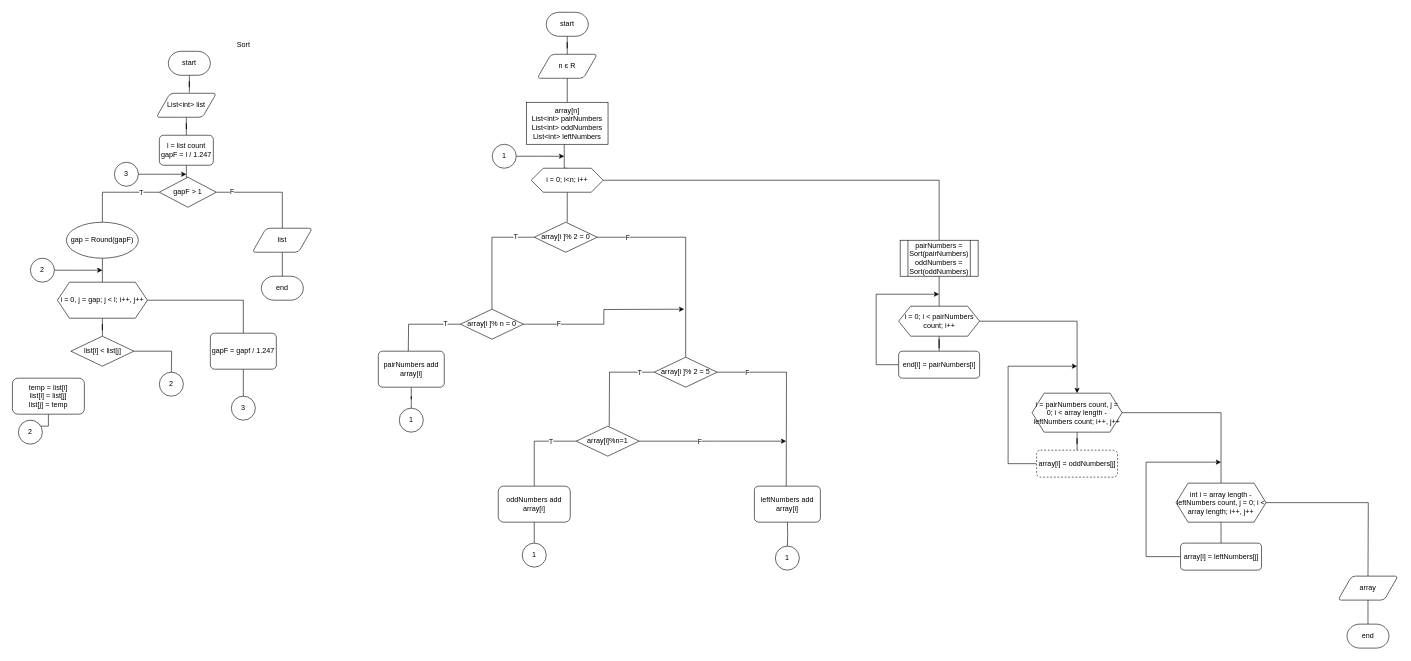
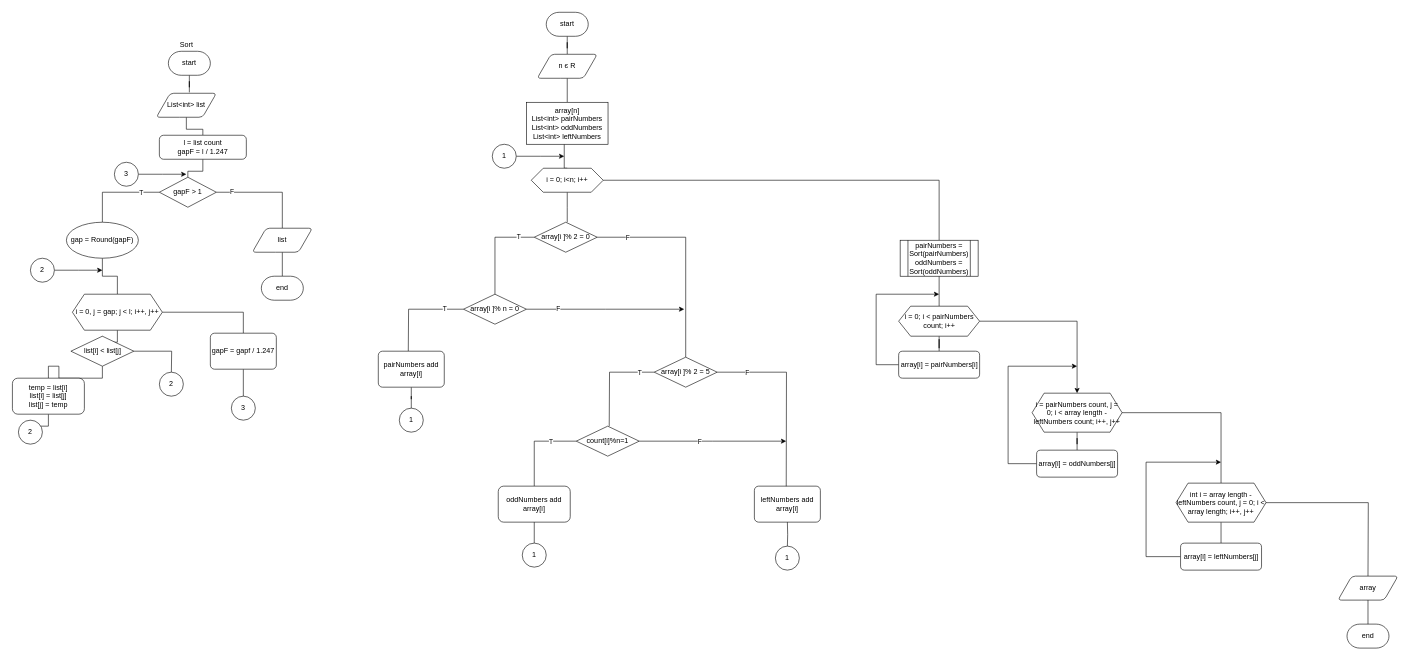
node "Sort": moved (243, 45) -> (186, 45)
node "l = list count gapF = l / 1.247": size 54x30 -> 87x24
node "i = 0, j = gap; j < l; i++, j++": moved (102, 300) -> (117, 312)
node "array[i ]% n = 0": moved (492, 324) -> (495, 309)
node "end[i] = pairNumbers[i]": label "end[i] = pairNumbers[i]" -> "array[i] = pairNumbers[i]"
edge "list[i] < list[j]" -- "temp = list[i] list[i] = list[j] list[j] = temp": added
node "array[i]%n=1": label "array[i]%n=1" -> "count[i]%n=1"
node "array[i] = oddNumbers[j]": style dashed -> solid
